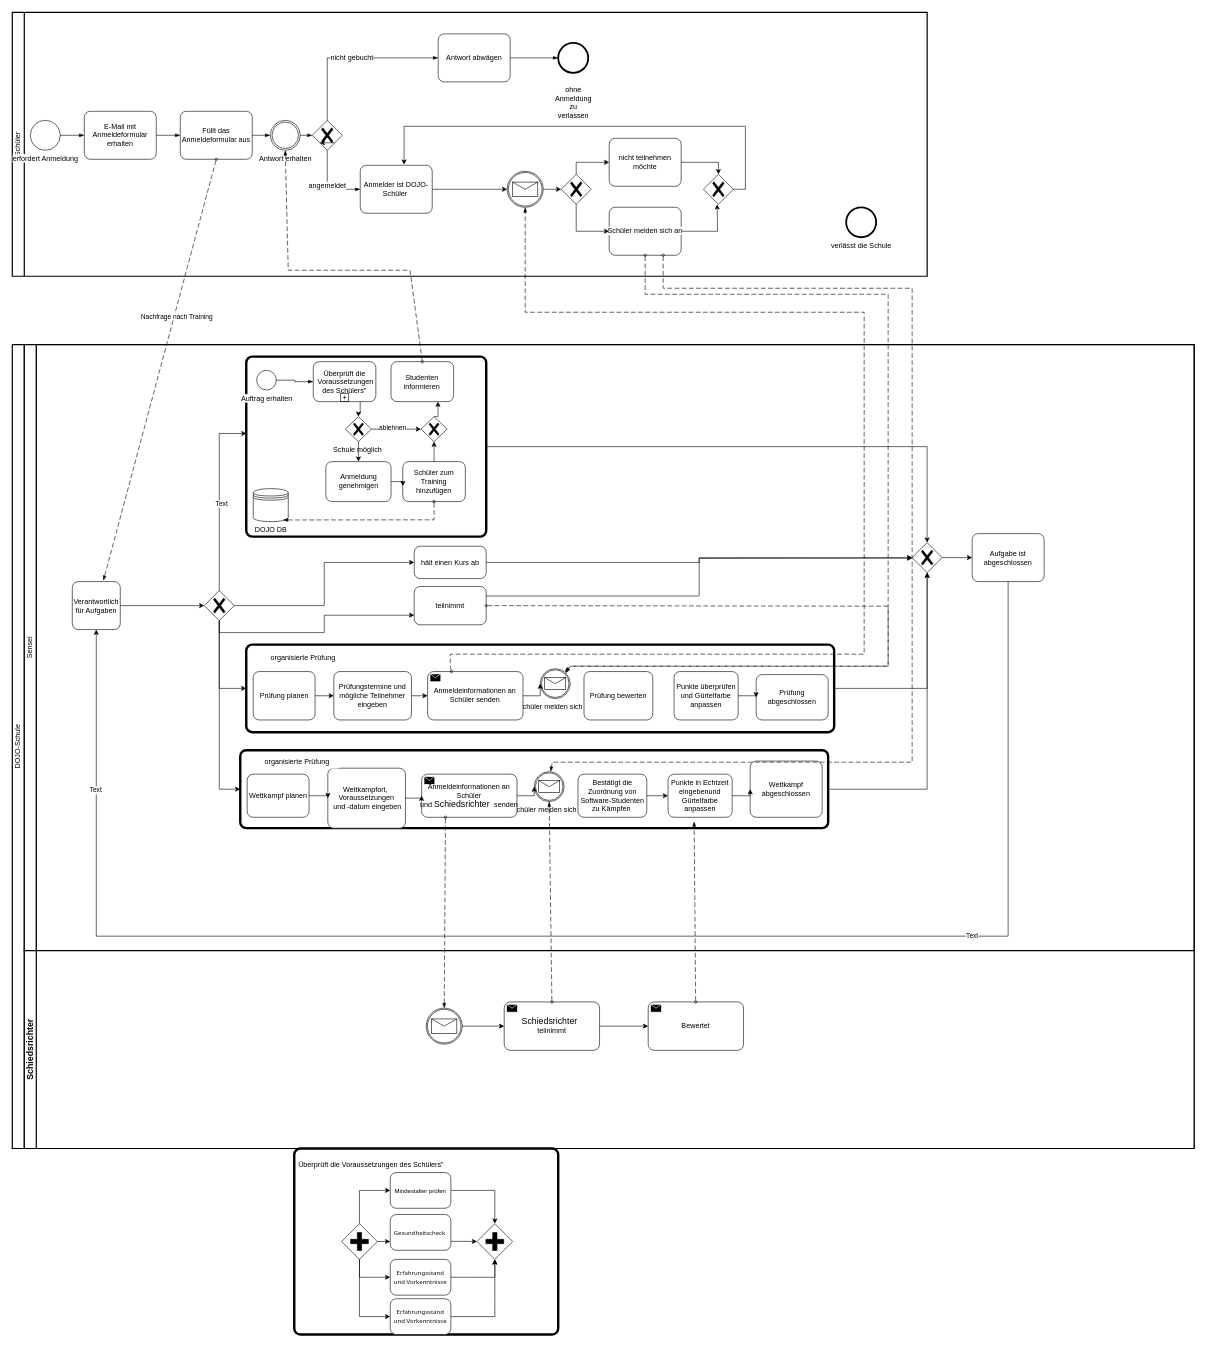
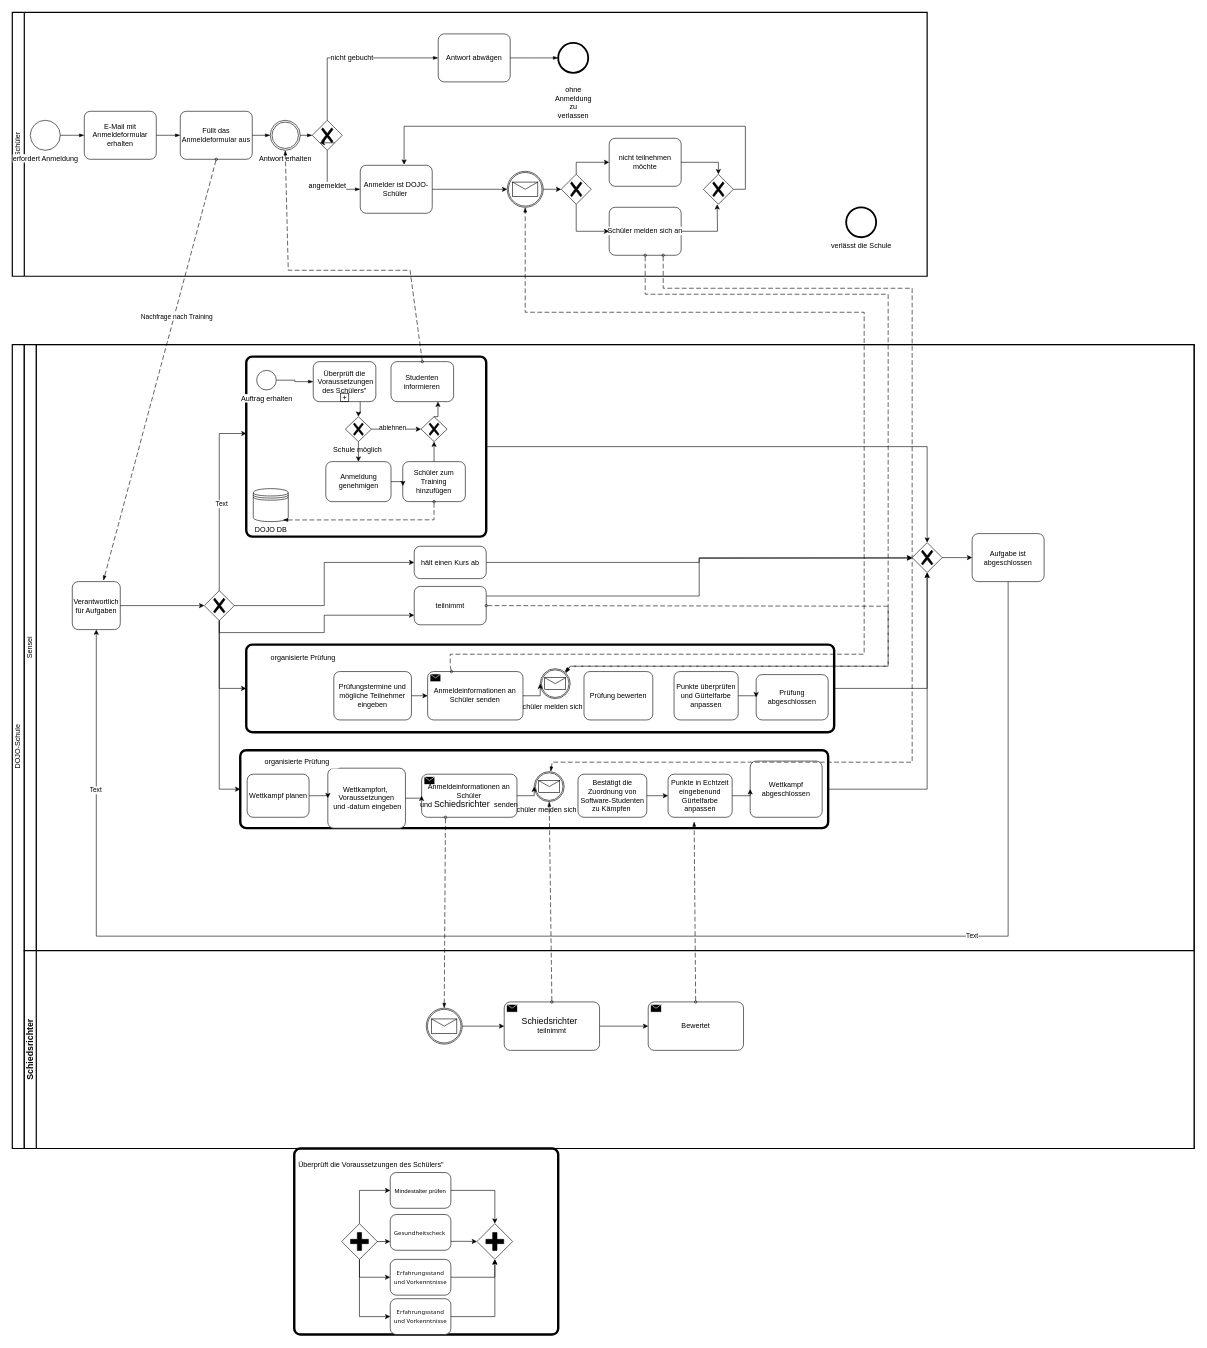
node "Prüfung planen": removed
edge "Prüfung planen" -> "Prüfungstermine und mögliche Teilnehmer eingeben": removed
